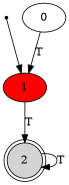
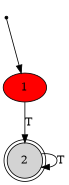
node "0": removed
